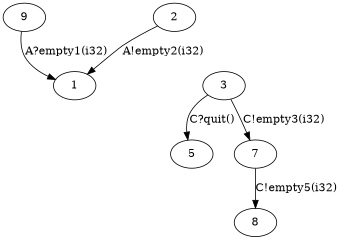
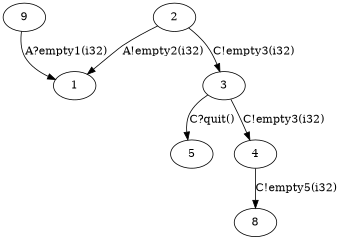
edge "2" -> "3": added, label "C!empty3(i32)"
node "7": label "7" -> "4"
